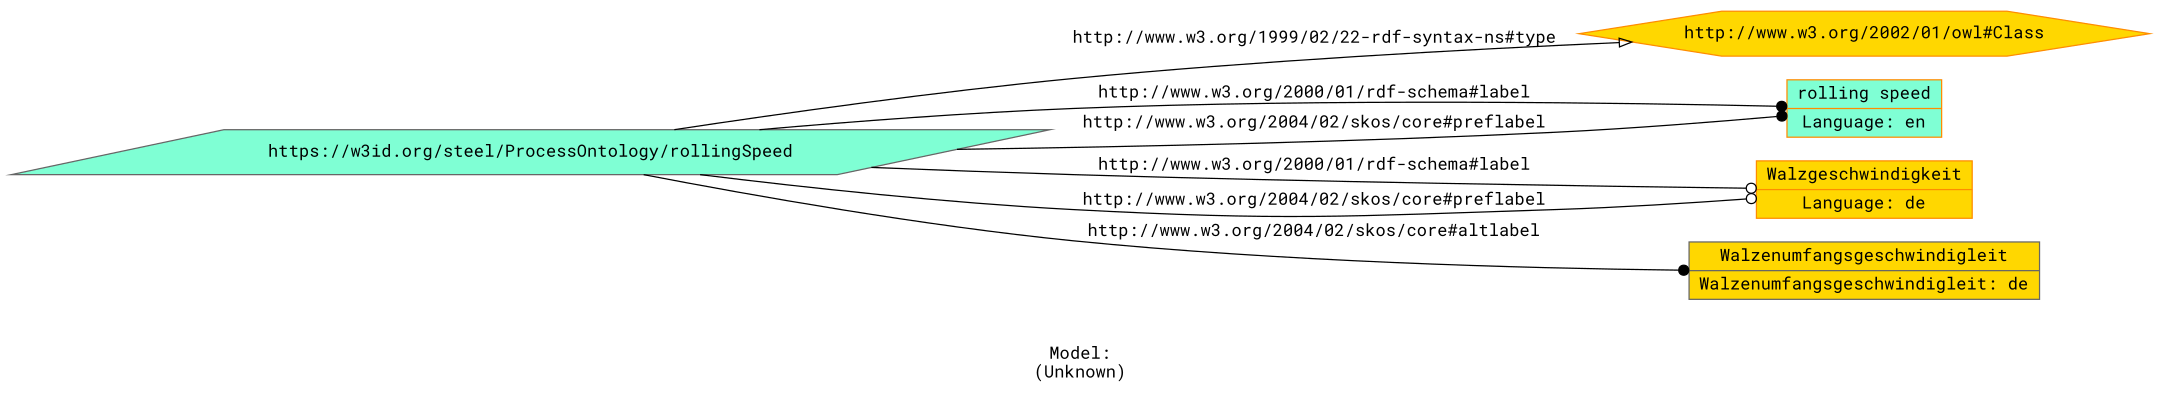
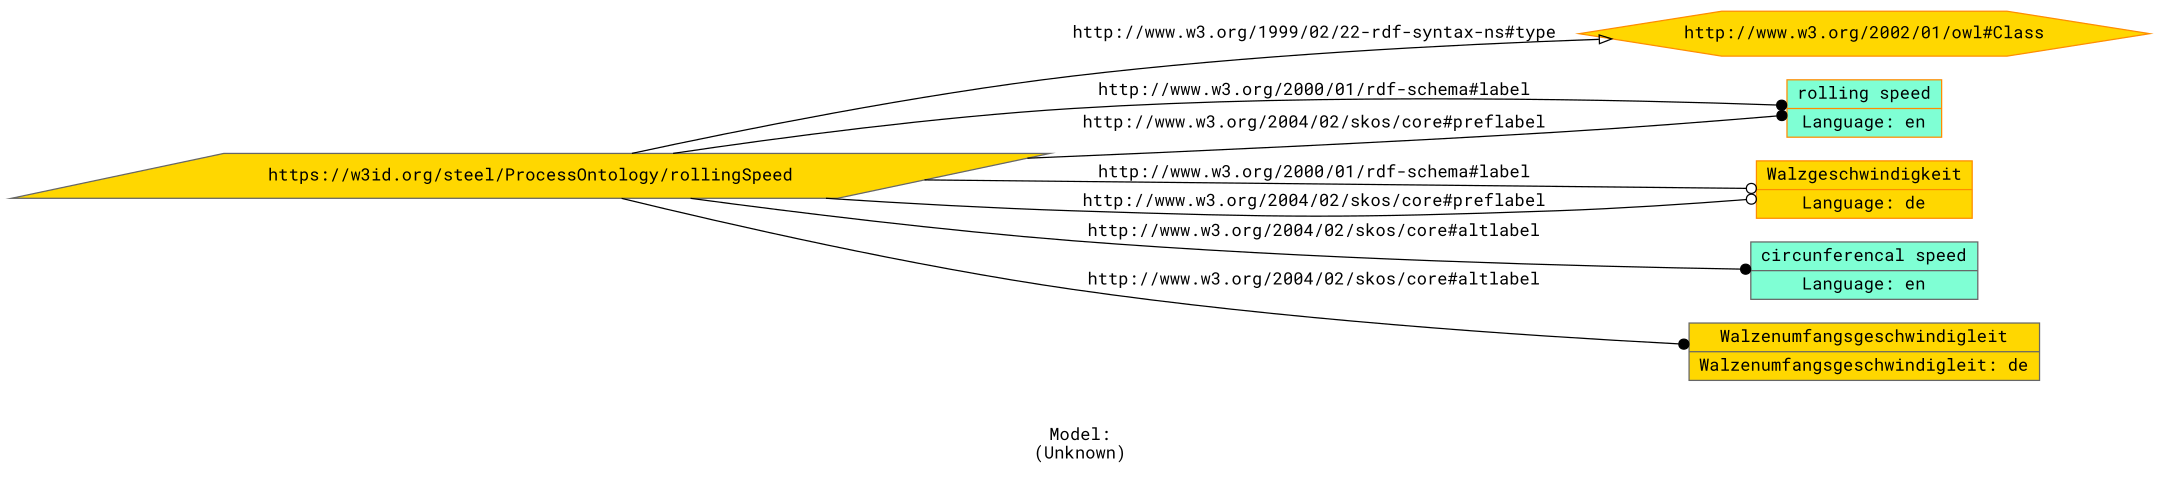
node "https://w3id.org/steel/ProcessOntology/rollingSpeed": fillcolor aquamarine -> gold
node "circunferencal speed": added
